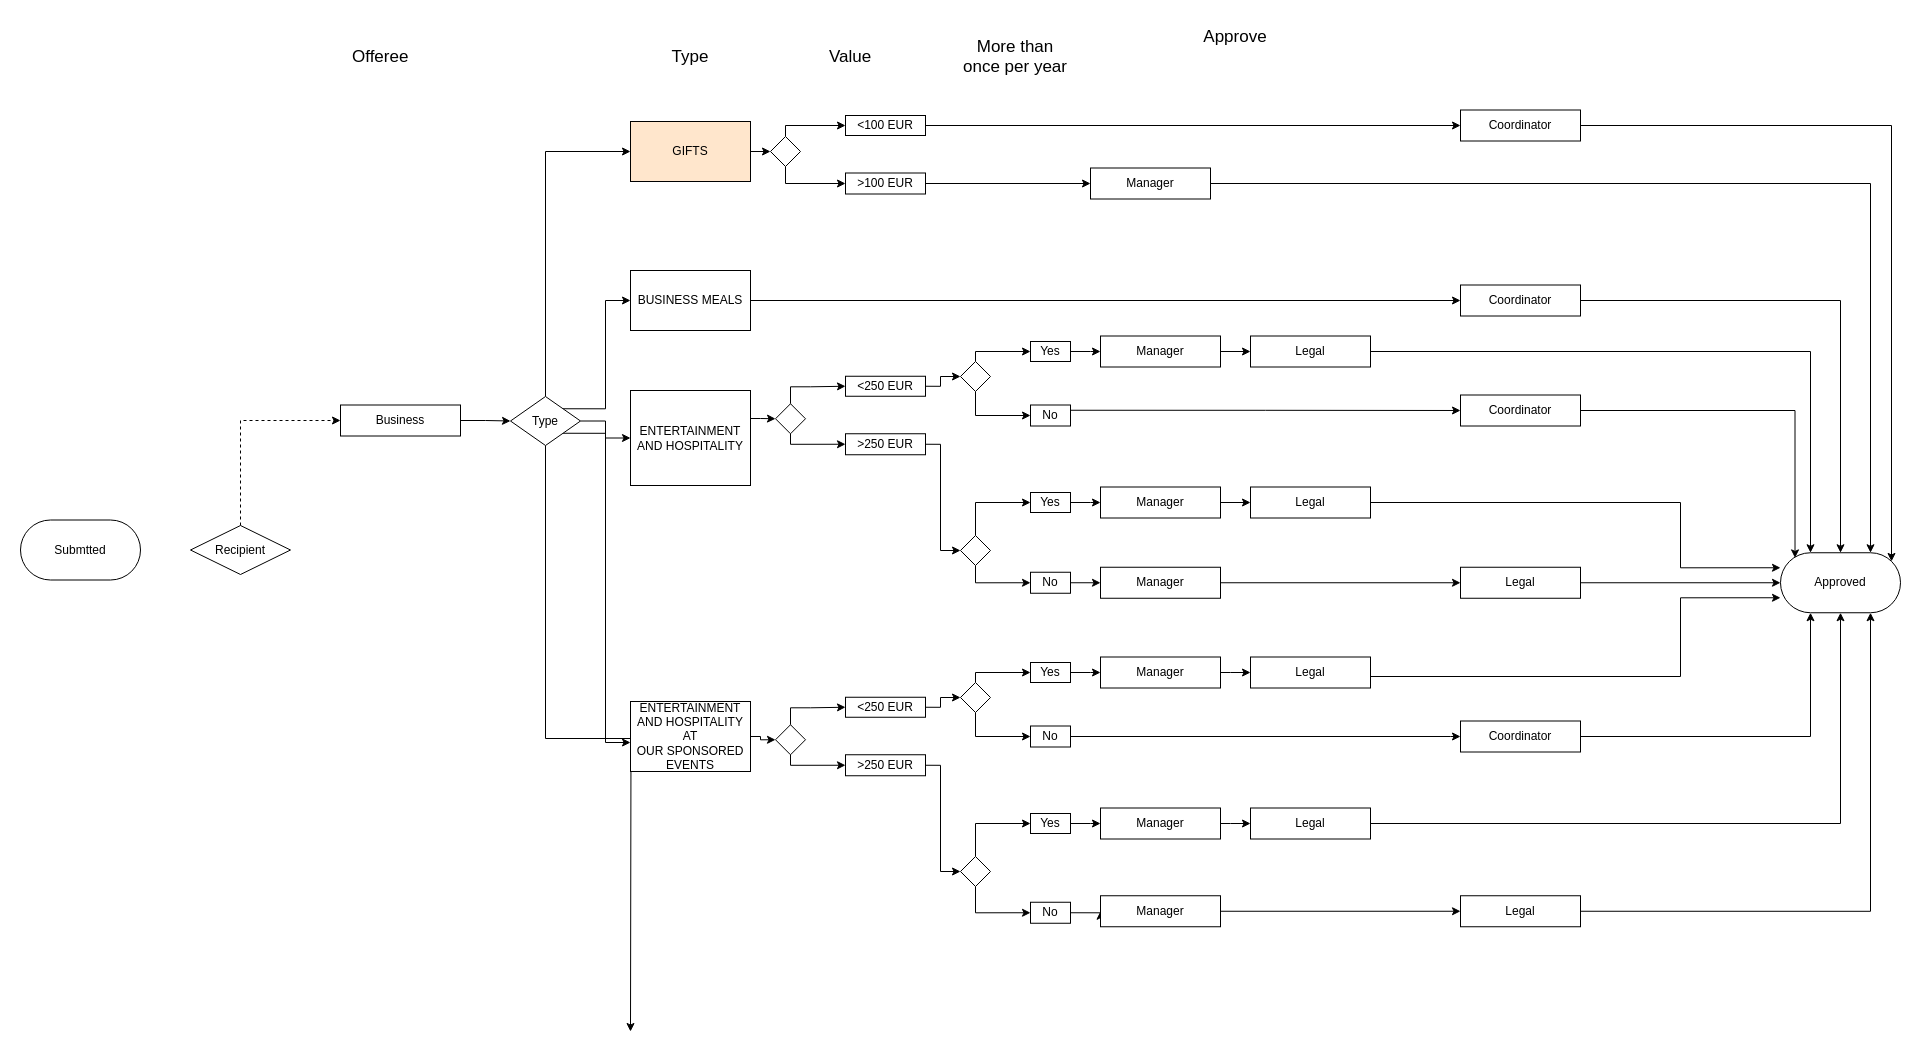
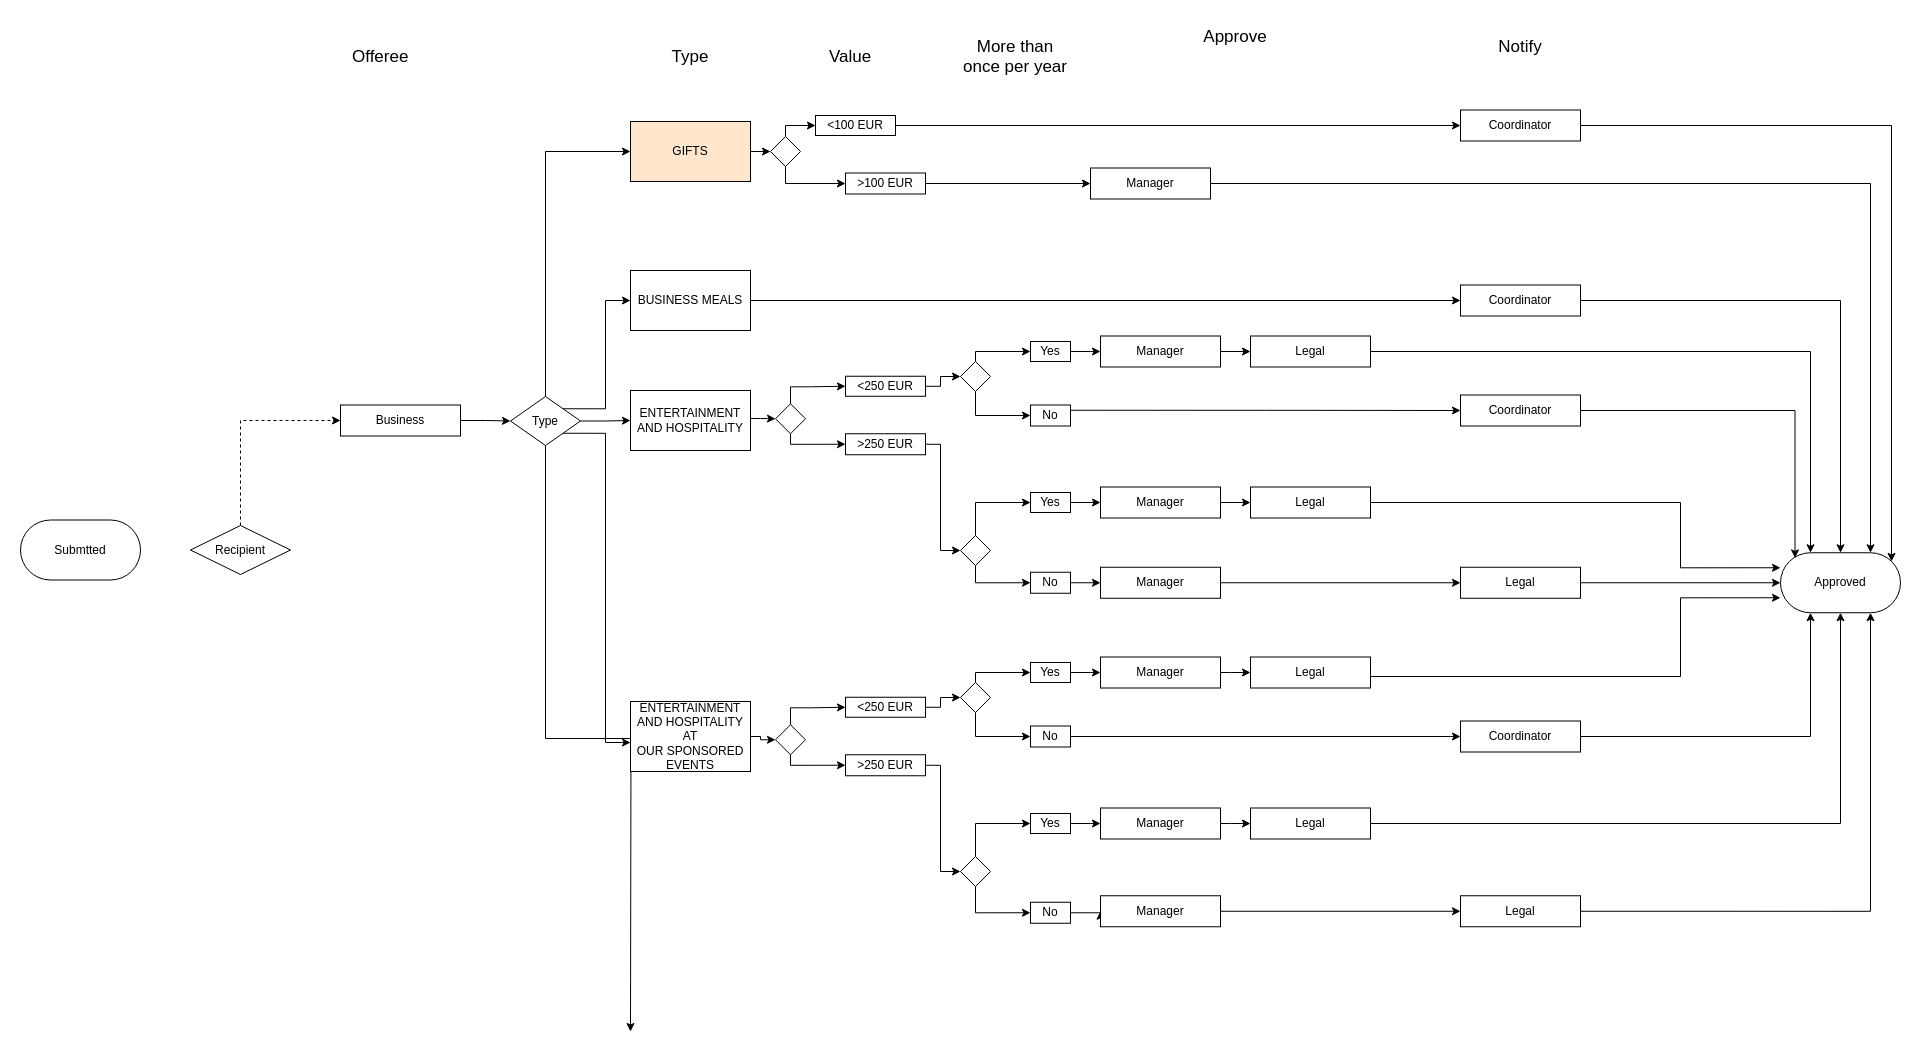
node "Notify": added
node "<100 EUR": moved (886, 126) -> (856, 126)
node "ENTERTAINMENT AND HOSPITALITY": size 120x95 -> 120x60
